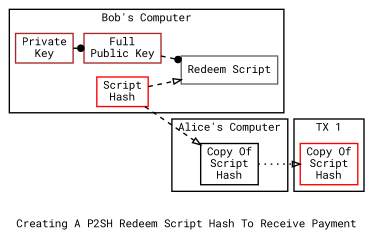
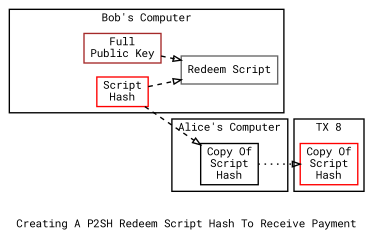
node "Private Key": removed
edge "Full Public Key" -> "Redeem Script": arrowhead dot -> onormal
cluster "TX 1": label "TX 1" -> "TX 8"
